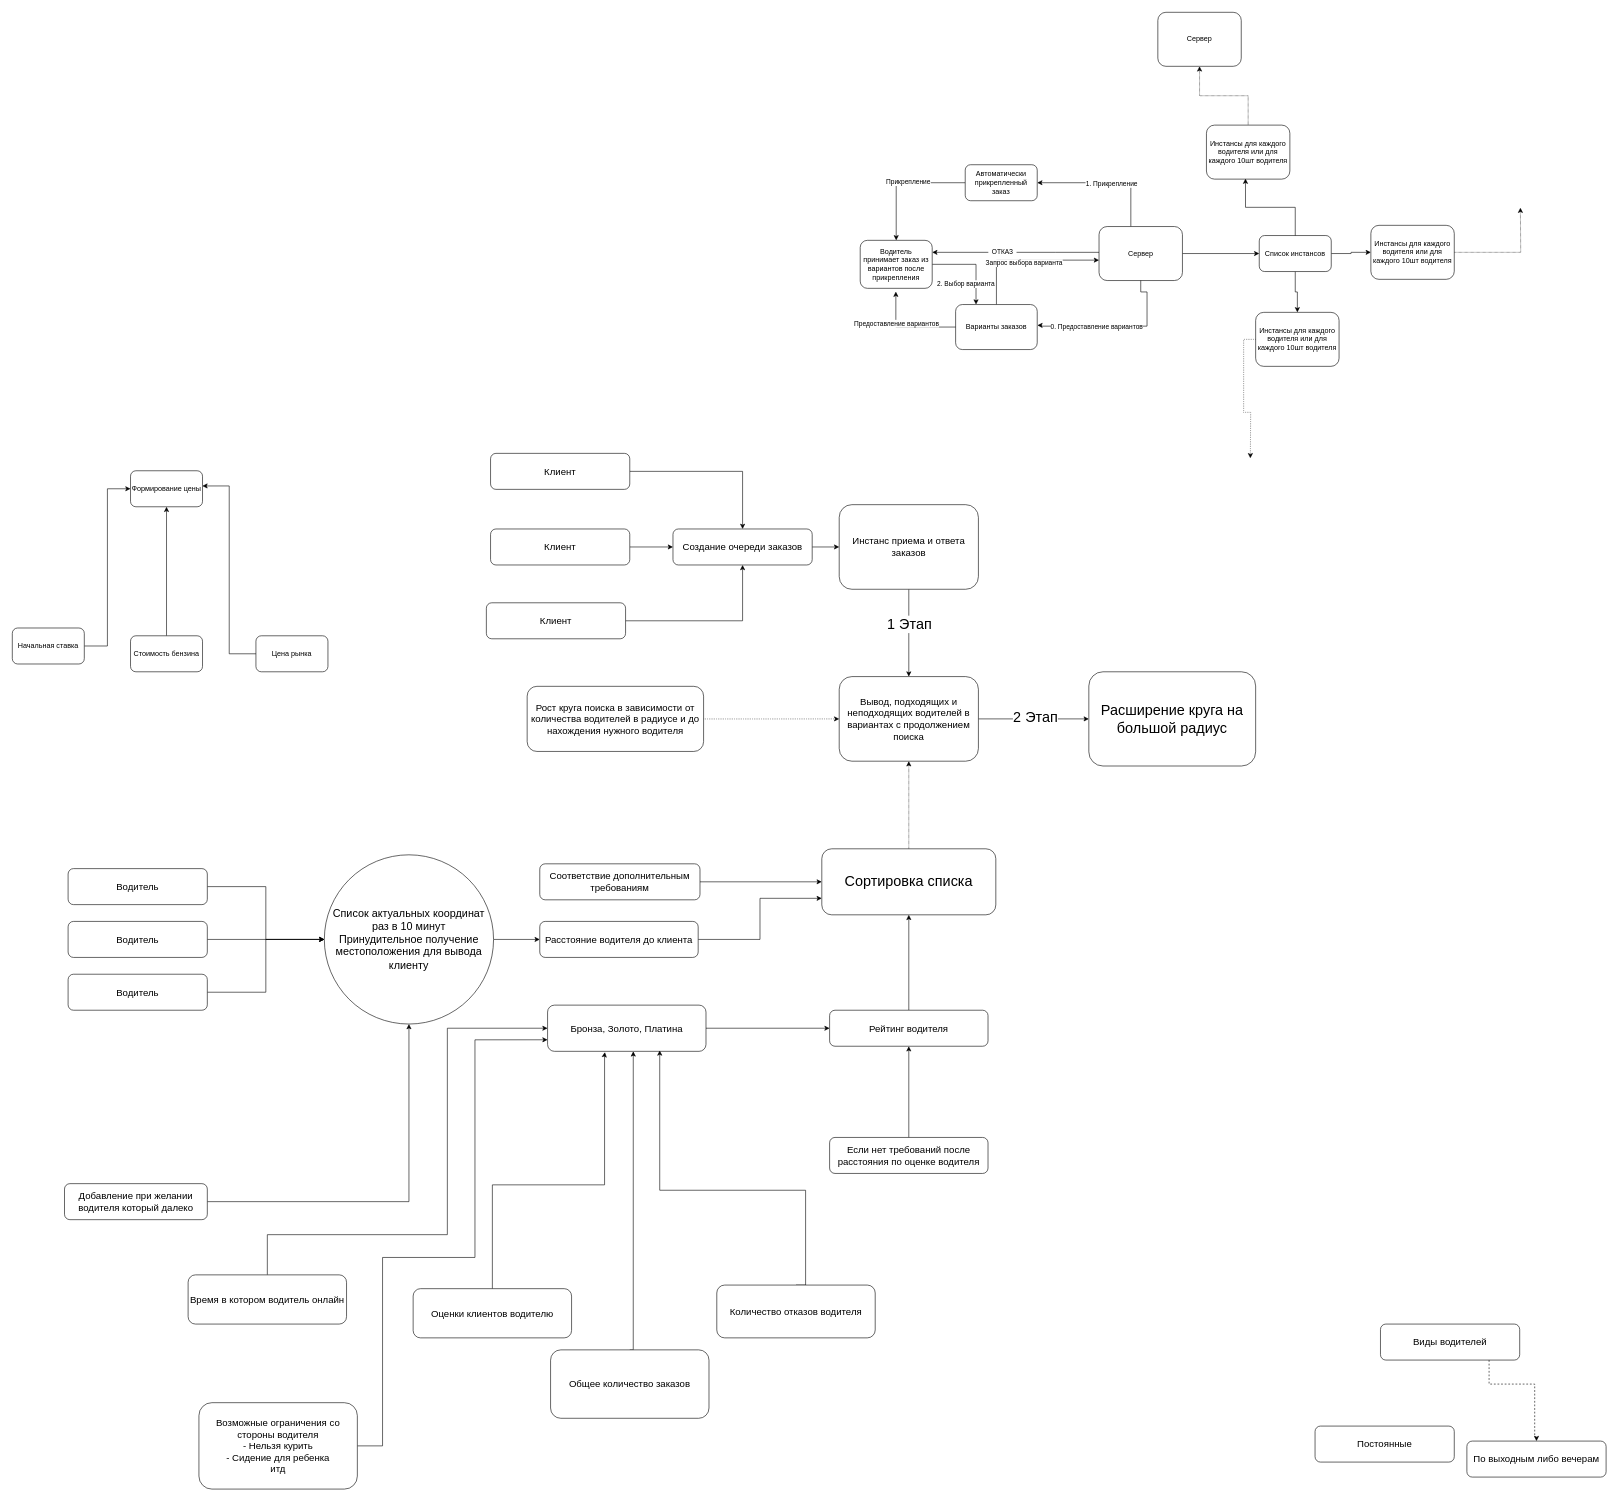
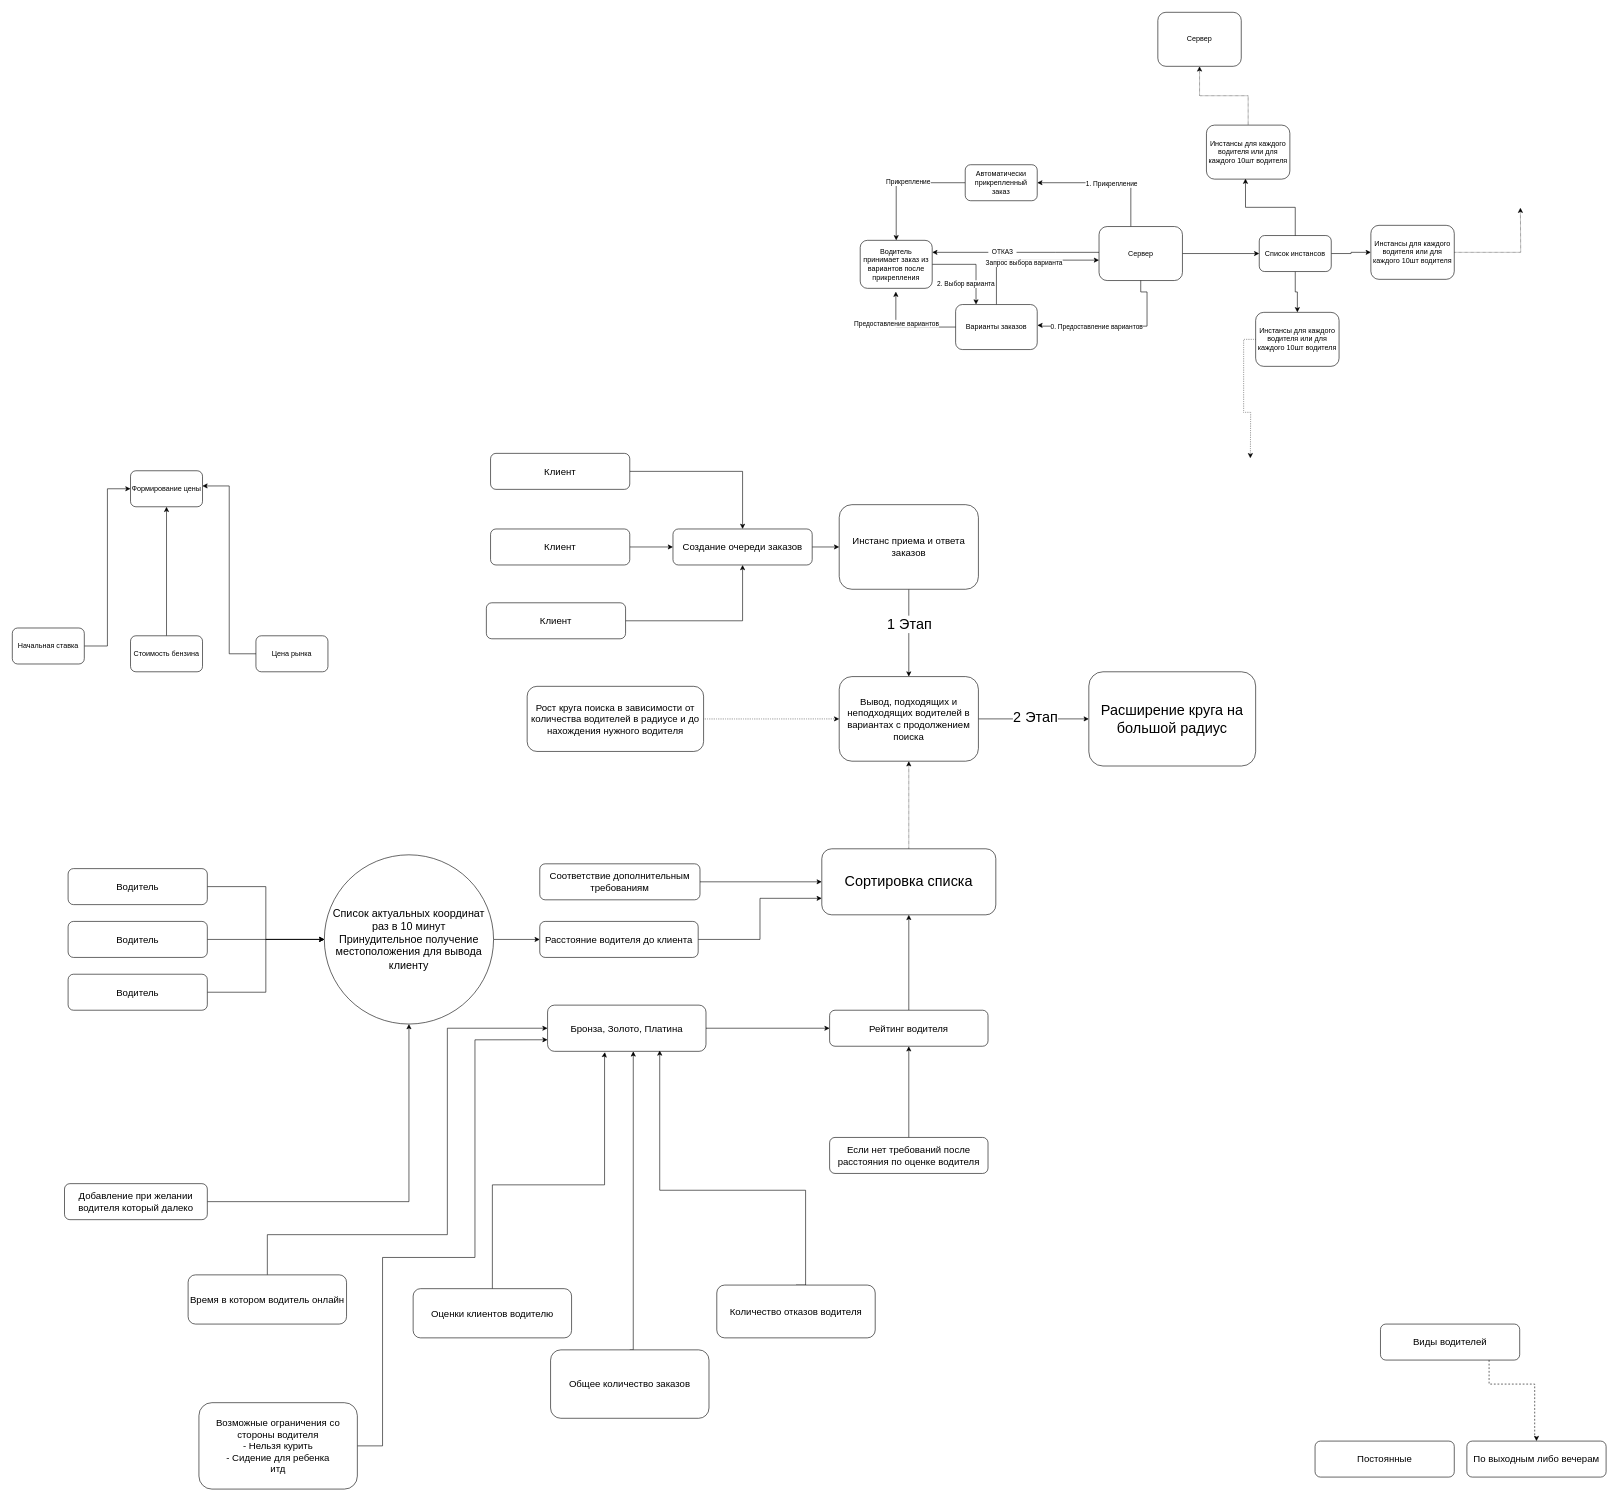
node "Постоянные": moved (1385, 1444) -> (1385, 1459)
